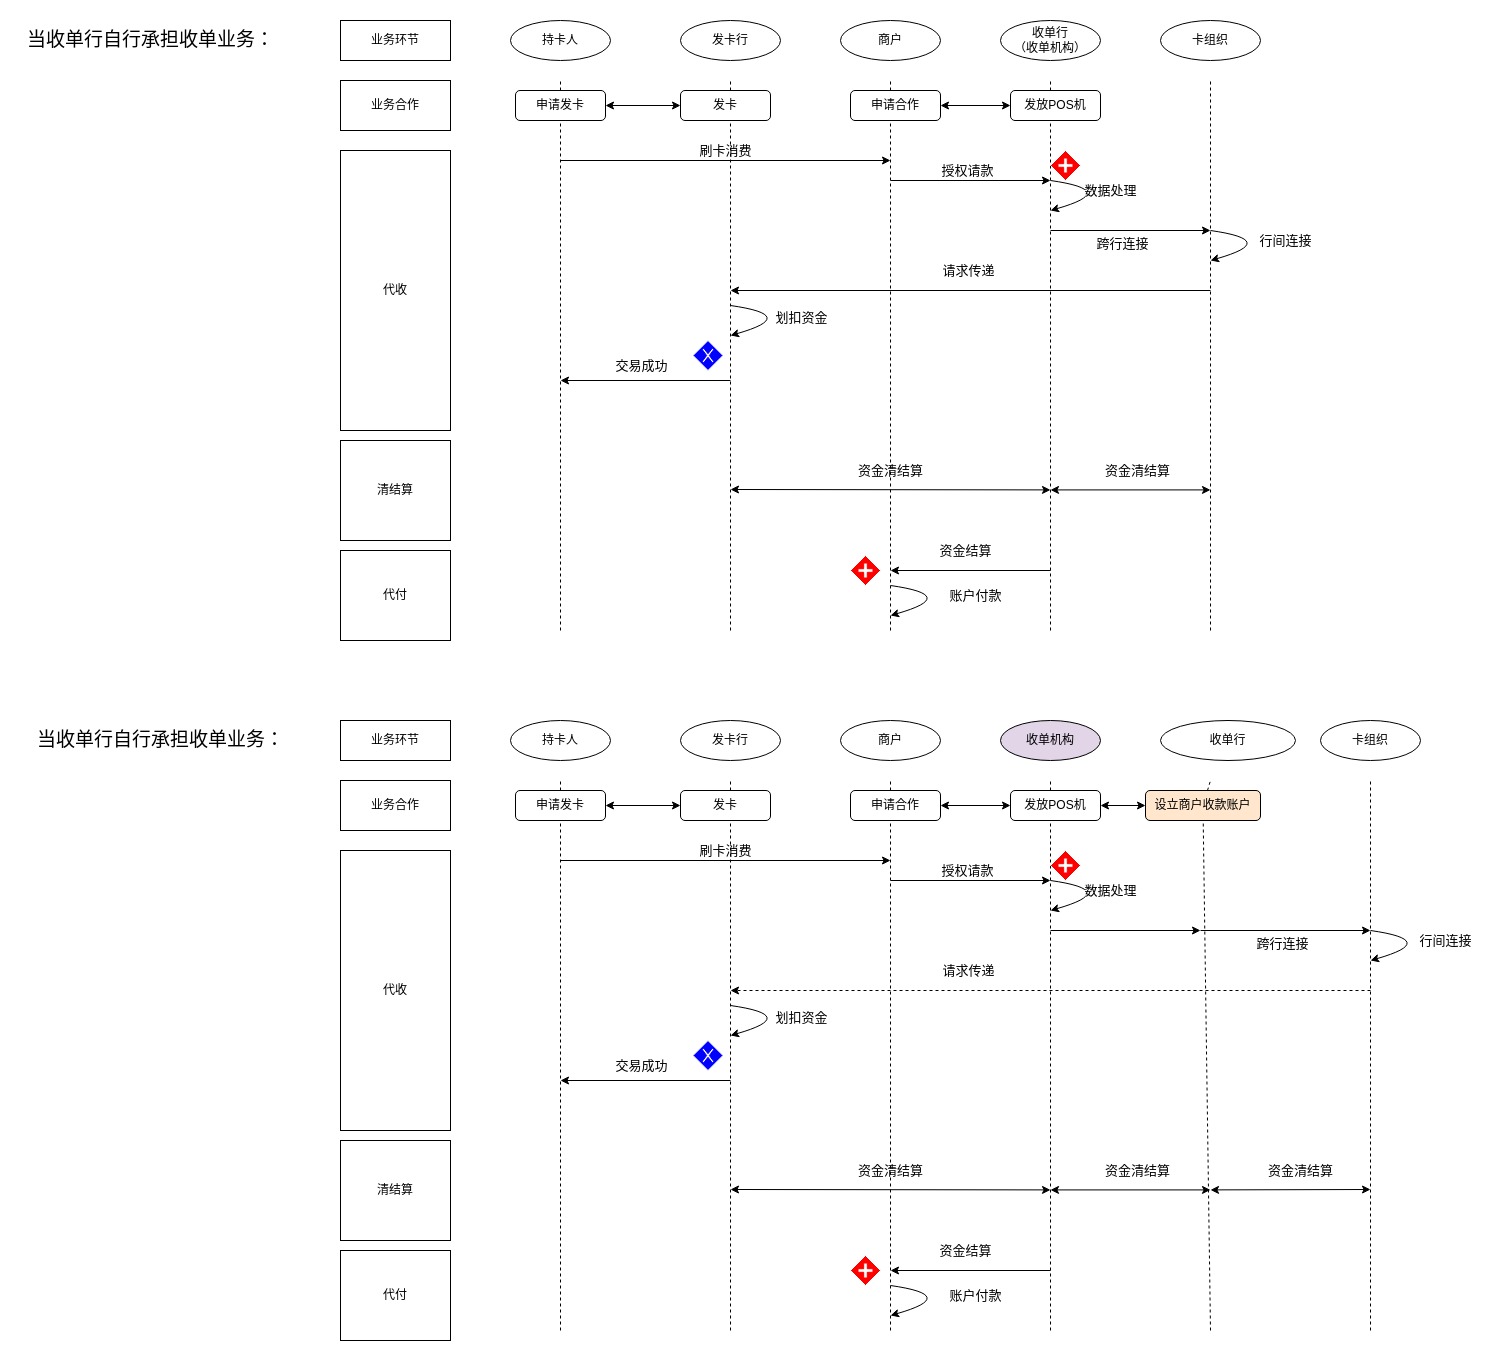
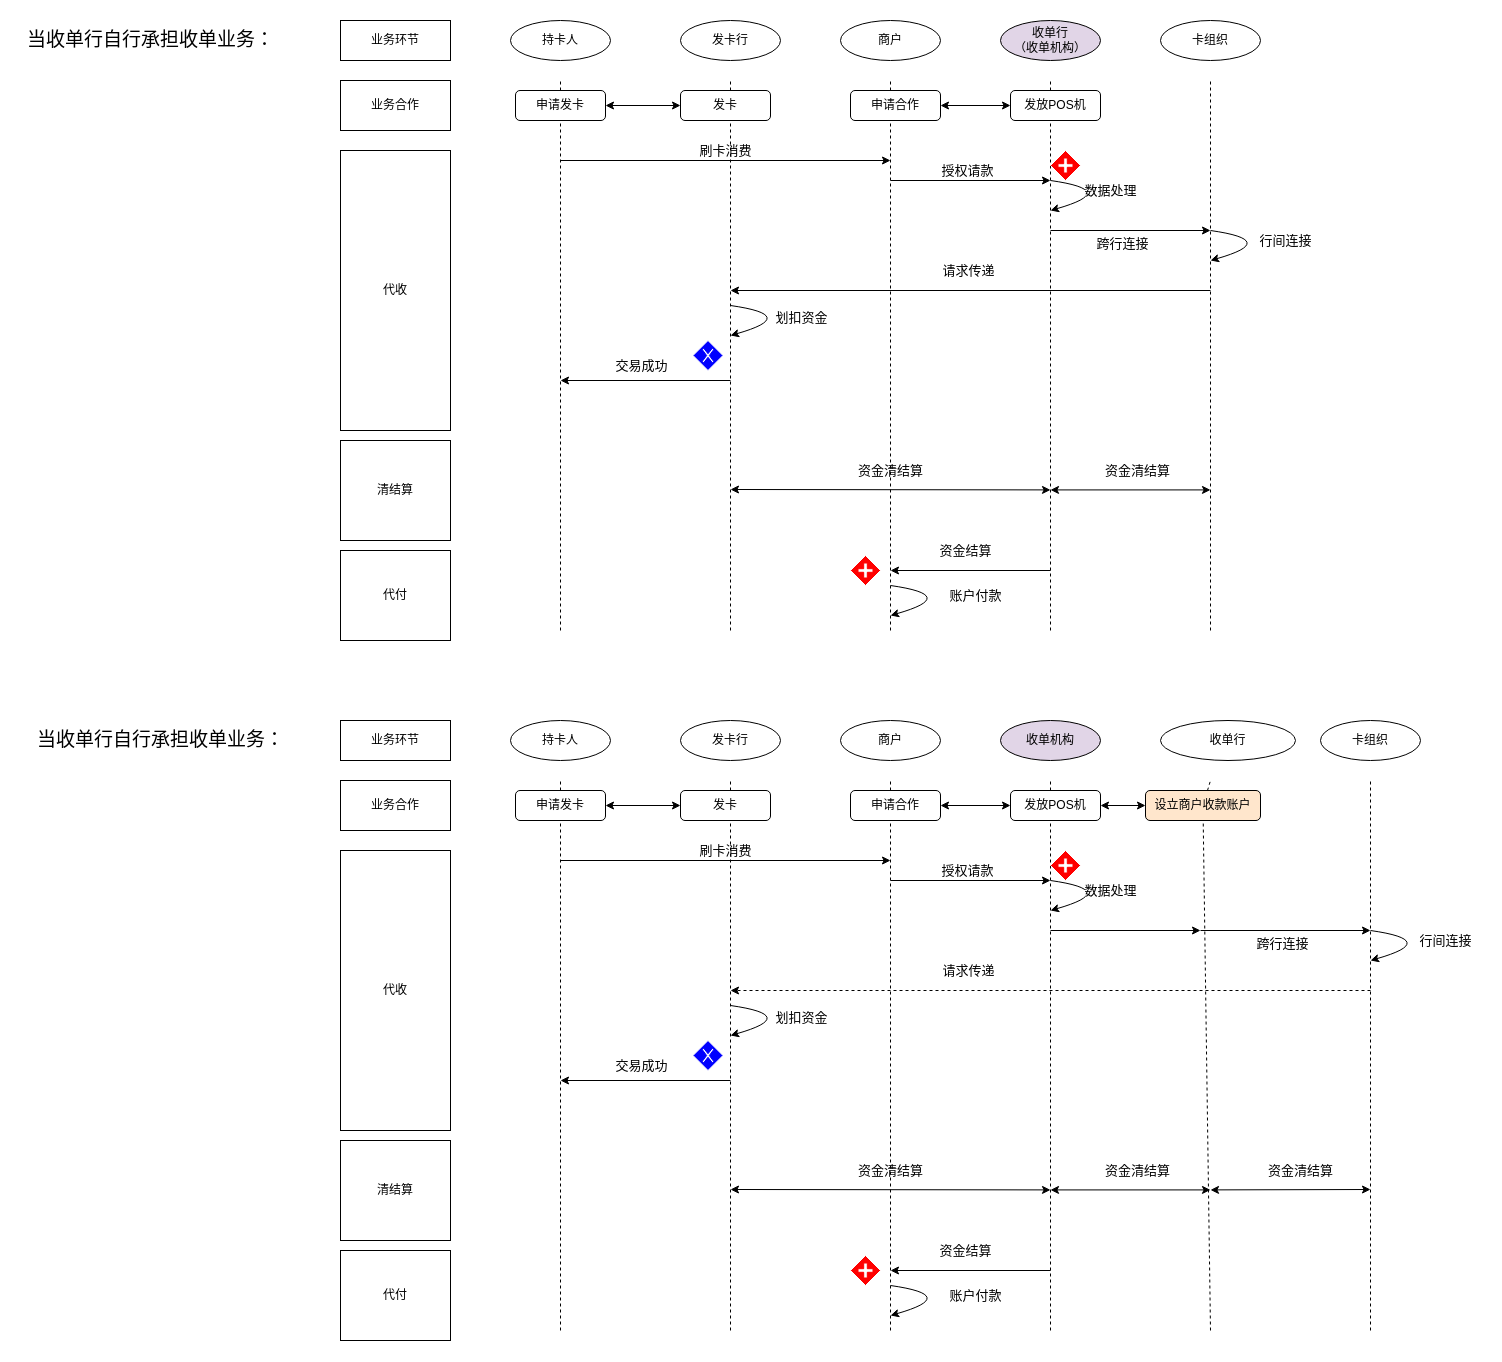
node "收单行 （收单机构）": fillcolor #ffffff -> #e1d5e7
